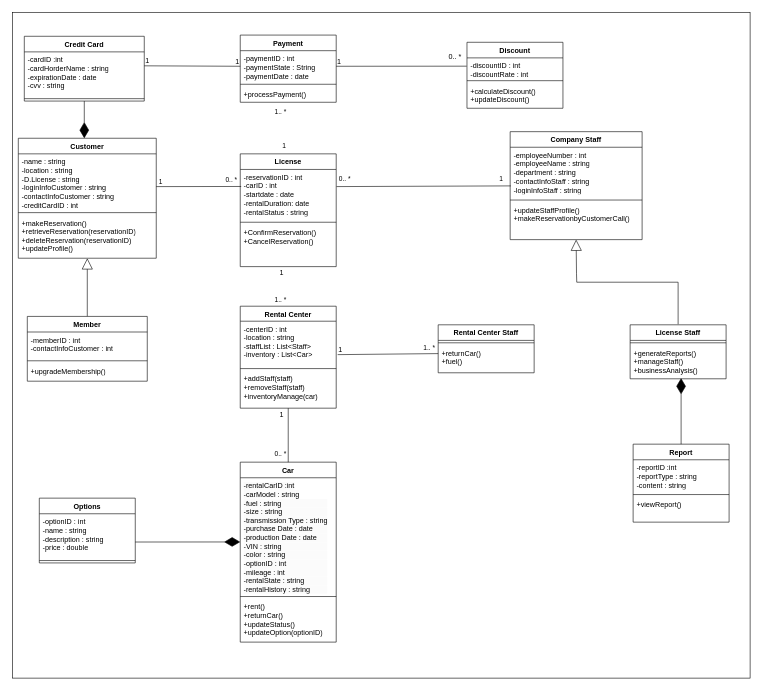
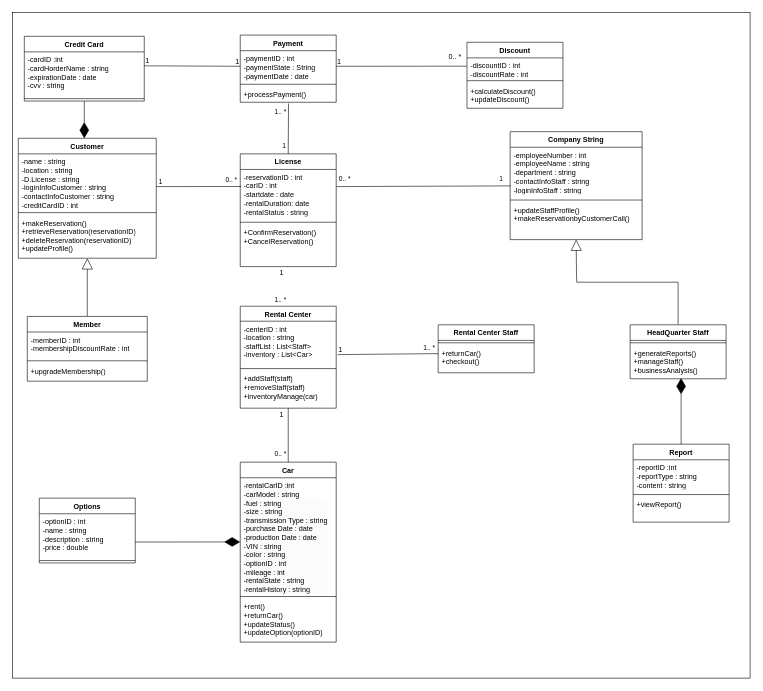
edge "+processPayment()" -- "License": added
node "Company Staff": label "Company Staff" -> "Company String"
node "License Staff": label "License Staff" -> "HeadQuarter Staff"
node "-memberID : int -contactInfoCustomer : int": label "-memberID : int -contactInfoCustomer : int" -> "-memberID : int -membershipDiscountRate : int"
node "+returnCar() +fuel()": label "+returnCar() +fuel()" -> "+returnCar() +checkout()"
